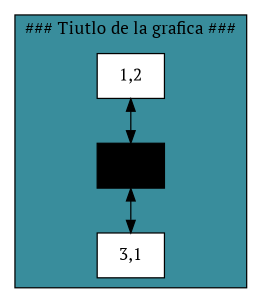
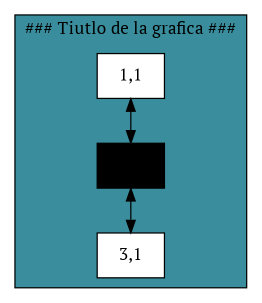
node "1,2": label "1,2" -> "1,1"
